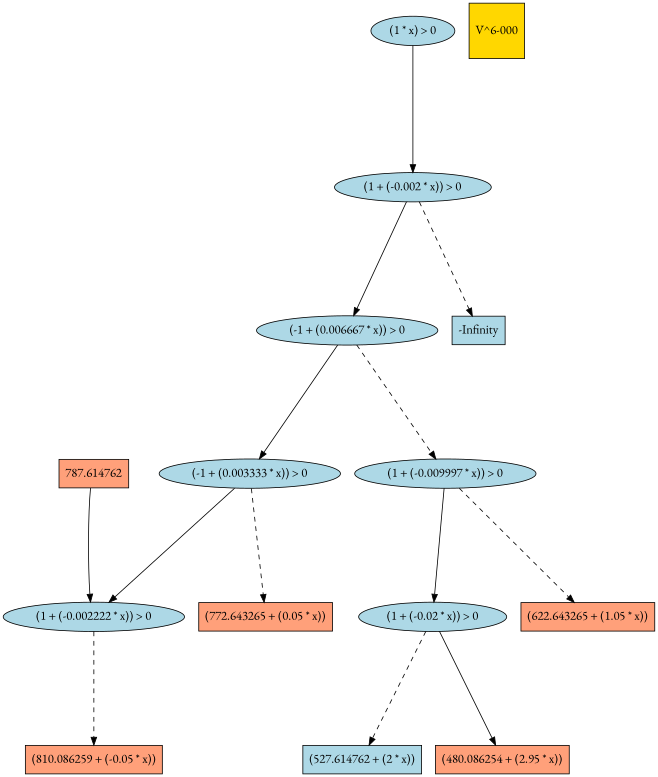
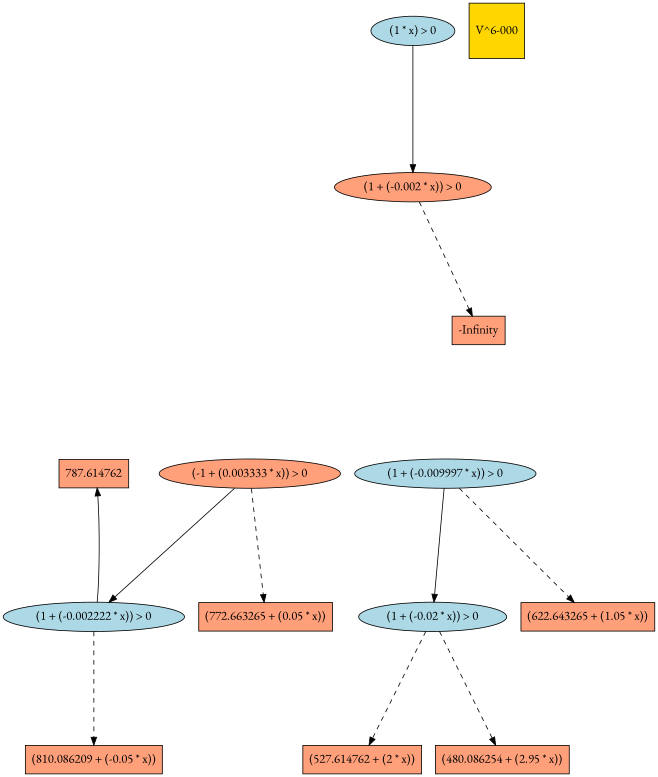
node "(1 + (-0.002 * x)) > 0": fillcolor lightblue -> lightsalmon
node "(-1 + (0.006667 * x)) > 0": removed
node "-Infinity": fillcolor lightblue -> lightsalmon
node "(-1 + (0.003333 * x)) > 0": fillcolor lightblue -> lightsalmon
edge "787.614762" -> "(1 + (-0.002222 * x)) > 0": reversed
node "(772.643265 + (0.05 * x))": label "(772.643265 + (0.05 * x))" -> "(772.663265 + (0.05 * x))"
edge "(1 + (-0.02 * x)) > 0" -> "(480.086254 + (2.95 * x))": style solid -> dashed
node "(810.086259 + (-0.05 * x))": label "(810.086259 + (-0.05 * x))" -> "(810.086209 + (-0.05 * x))"
node "(527.614762 + (2 * x))": fillcolor lightblue -> lightsalmon
